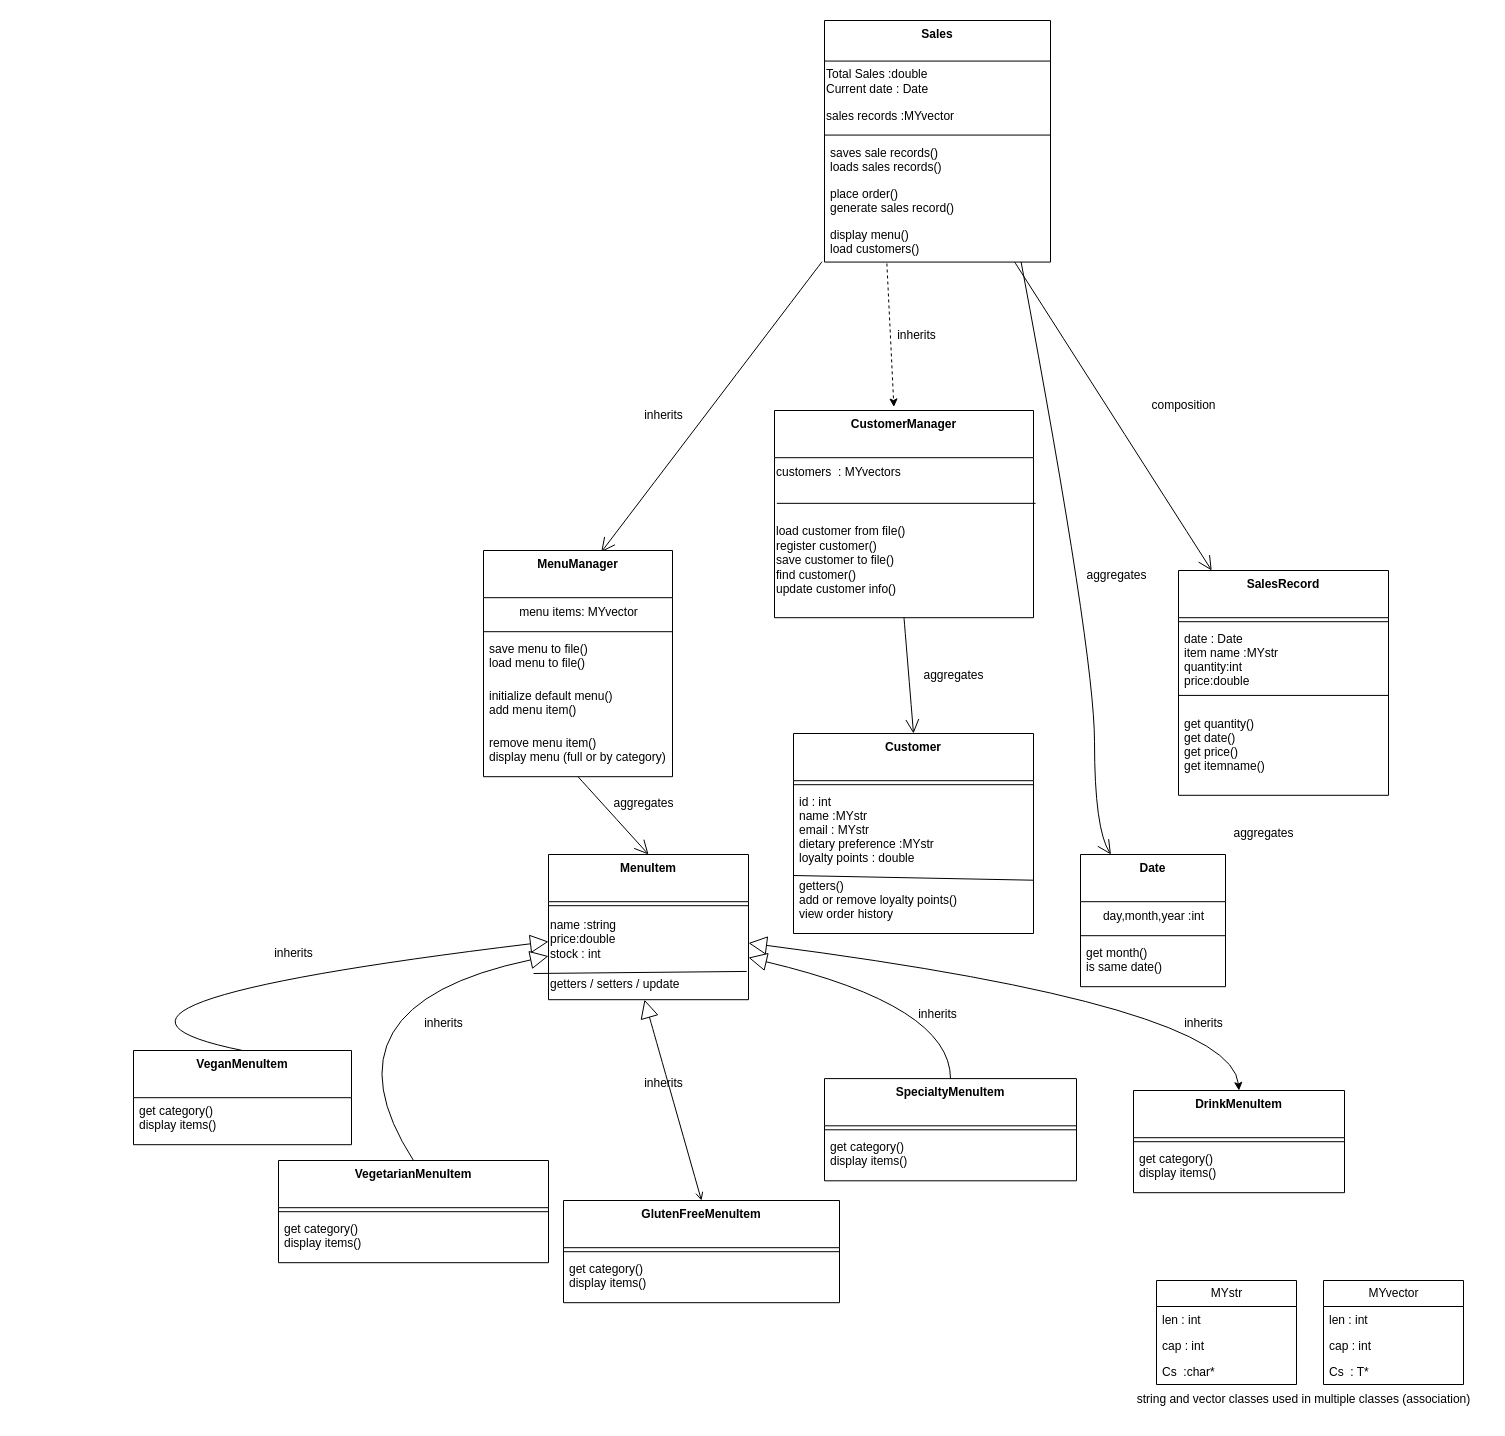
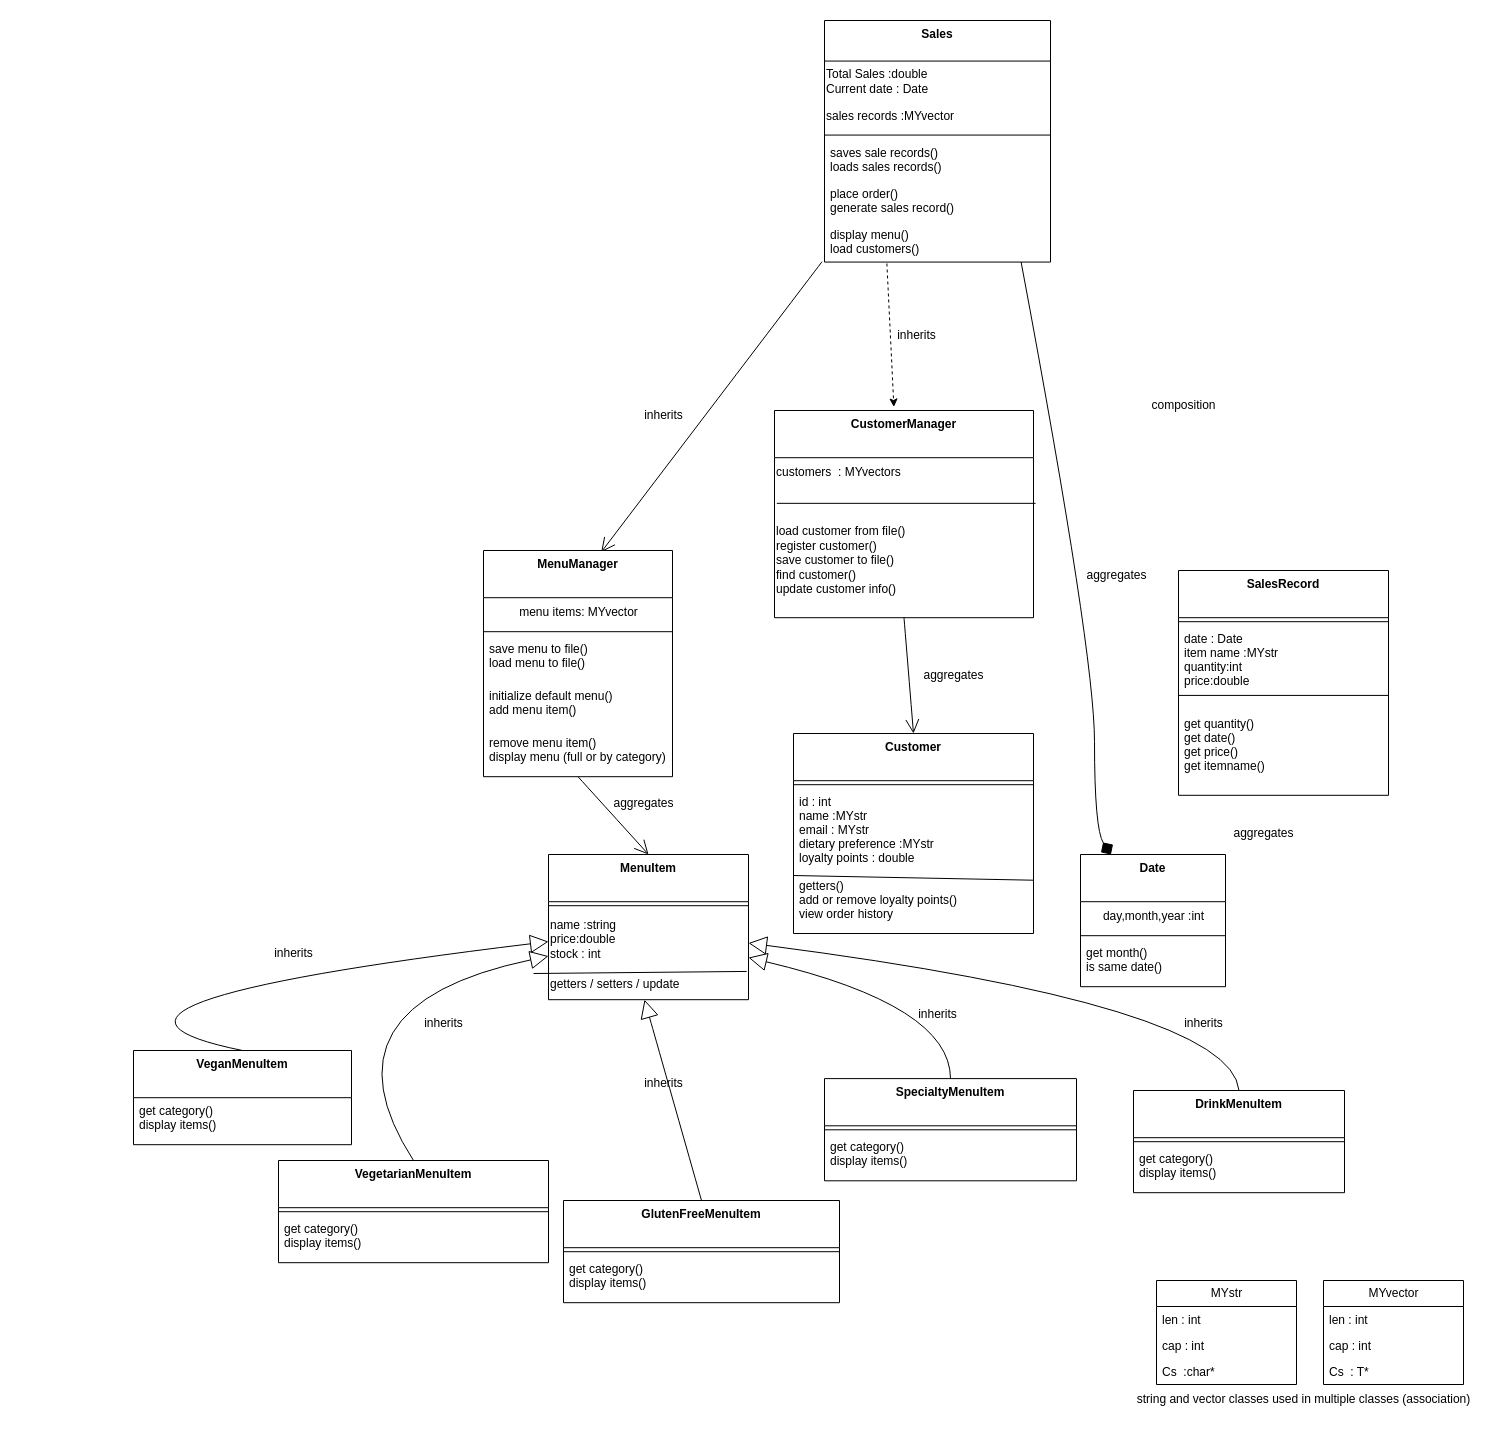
edge "Sales" -> "SalesRecord": removed
edge "Sales" -> "Date": arrowhead open -> diamond
edge "MenuItem" -- "DrinkMenuItem": arrowhead classic -> none
edge "MenuItem" -- "GlutenFreeMenuItem": arrowhead open -> none
